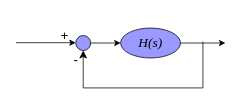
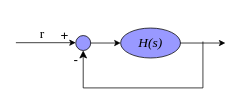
node "r": added
